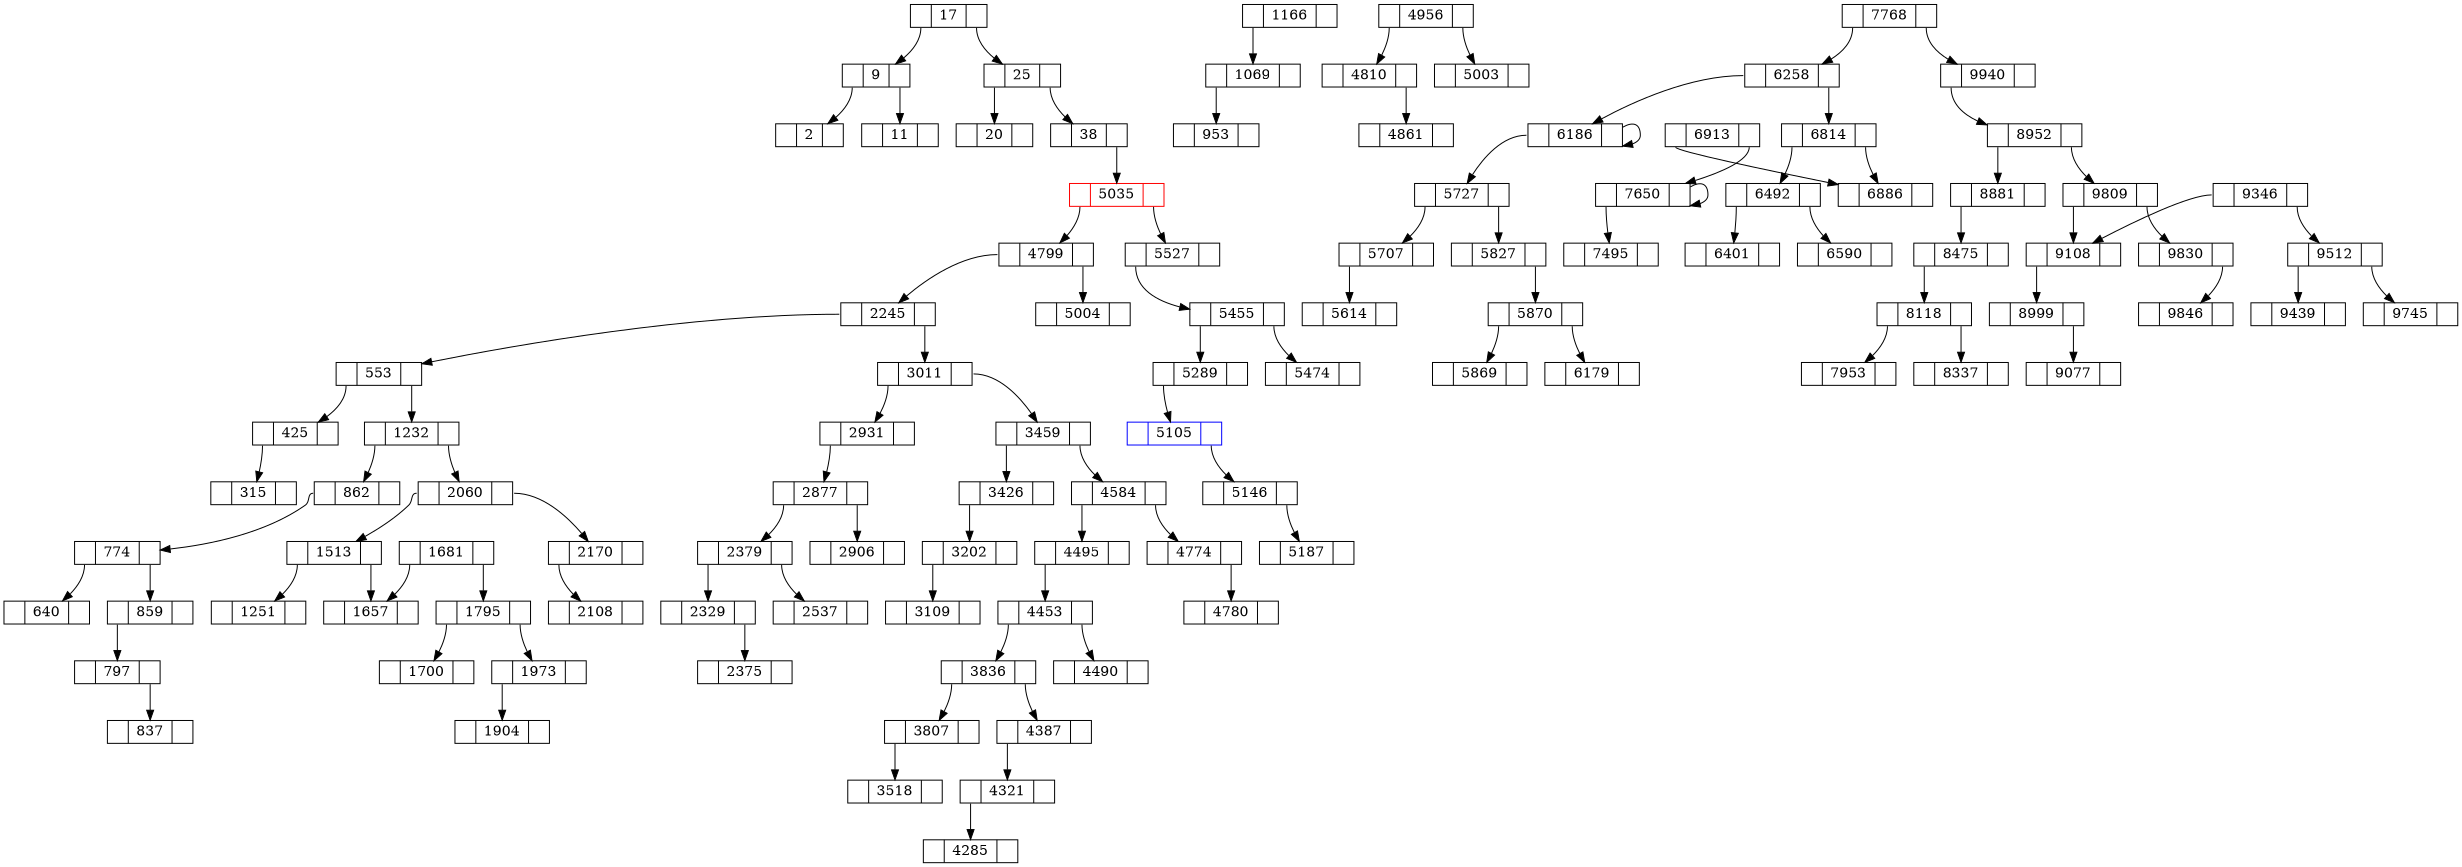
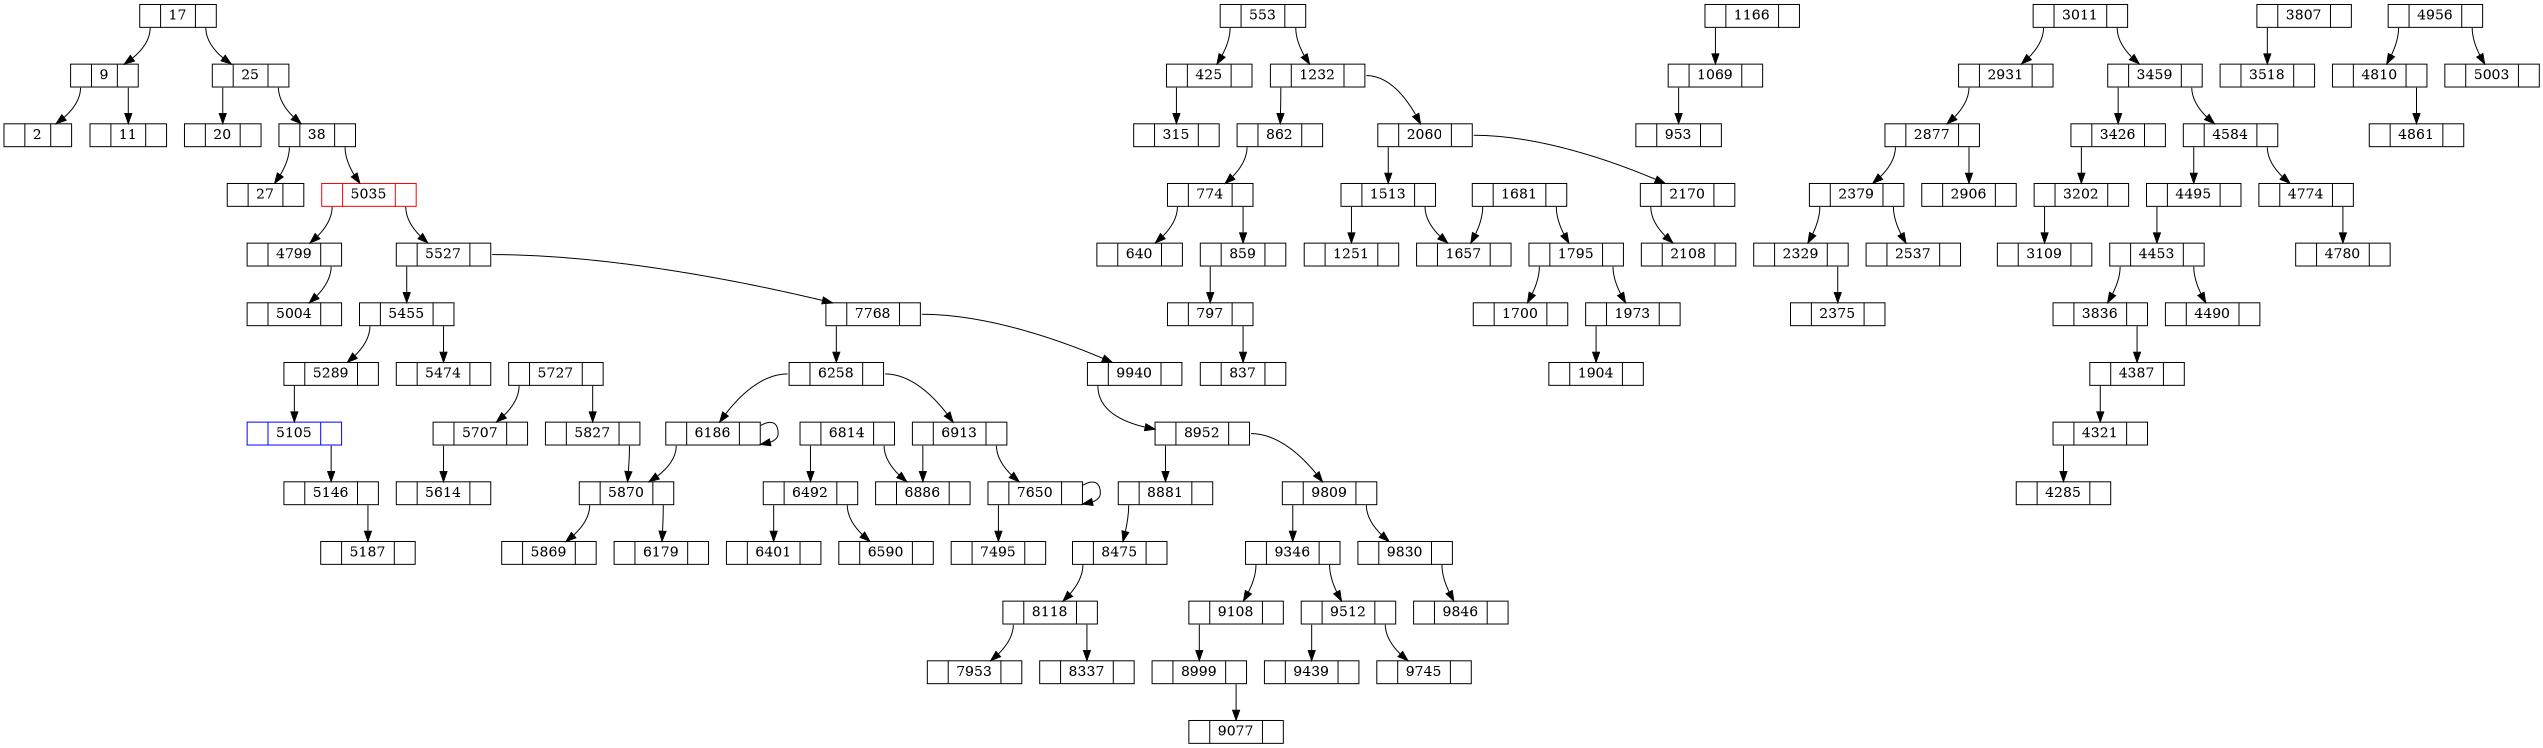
edge "6258" -> "6814": now "6258" -> "6913"
edge "6186" -> "5727": now "6186" -> "5870"
node "27": added
edge "9809" -> "9108": now "9809" -> "9346"
edge "5527" -> "7768": added
node "2245": removed
edge "3836" -> "3807": removed
